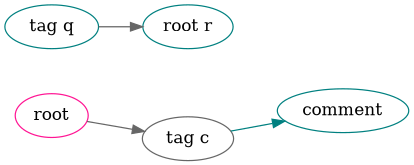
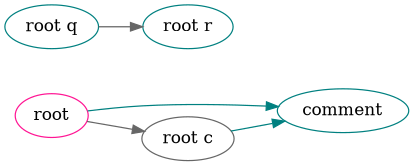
node "tag q": label "tag q" -> "root q"
edge "root" -> "comment": added
node "tag c": label "tag c" -> "root c"
